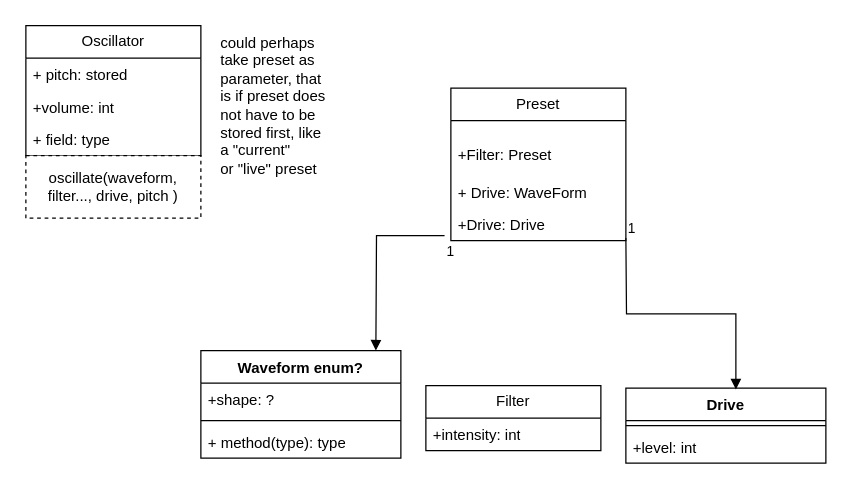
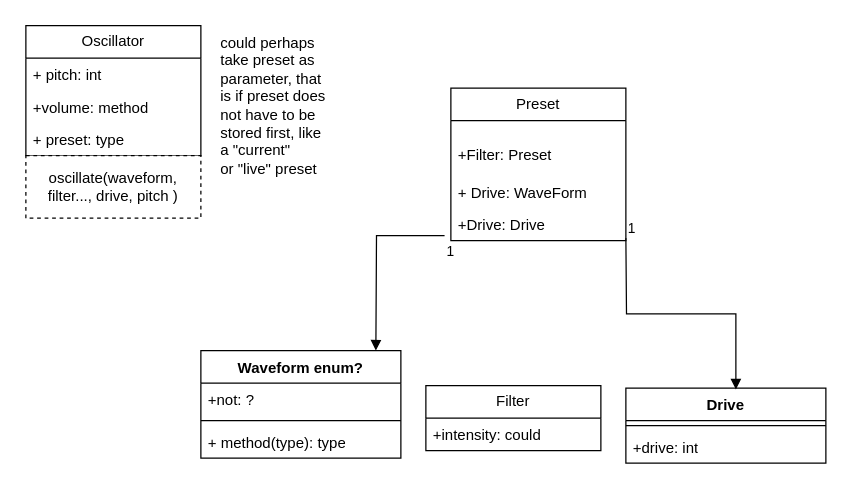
node "+ pitch: stored": label "+ pitch: stored" -> "+ pitch: int"
node "+volume: int": label "+volume: int" -> "+volume: method"
node "+ field: type": label "+ field: type" -> "+ preset: type"
node "+shape: ?": label "+shape: ?" -> "+not: ?"
node "+intensity: int": label "+intensity: int" -> "+intensity: could"
node "+level: int": label "+level: int" -> "+drive: int"
